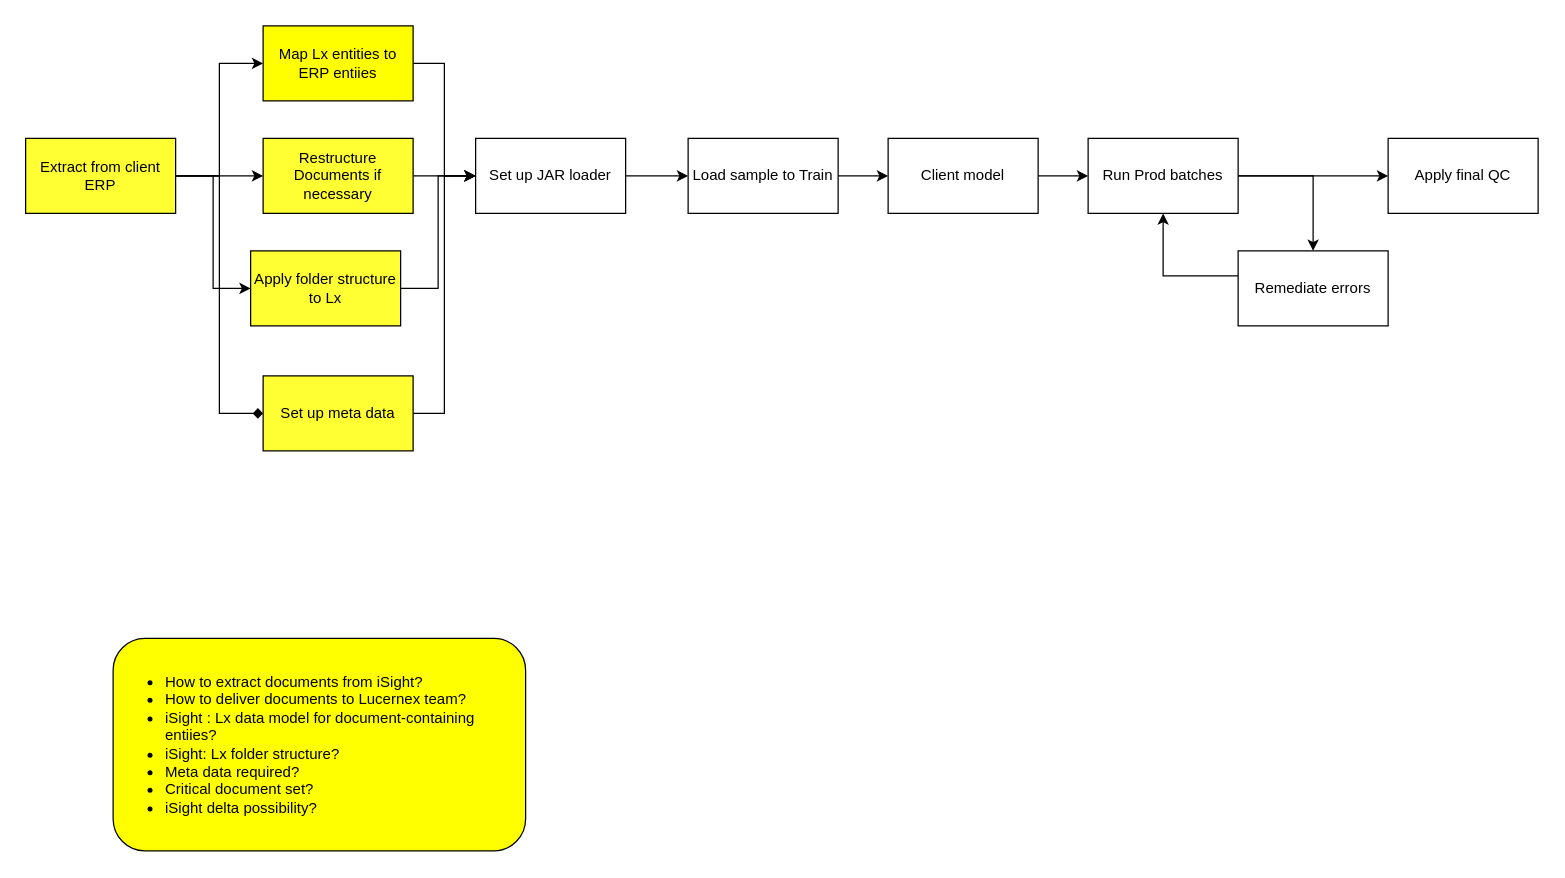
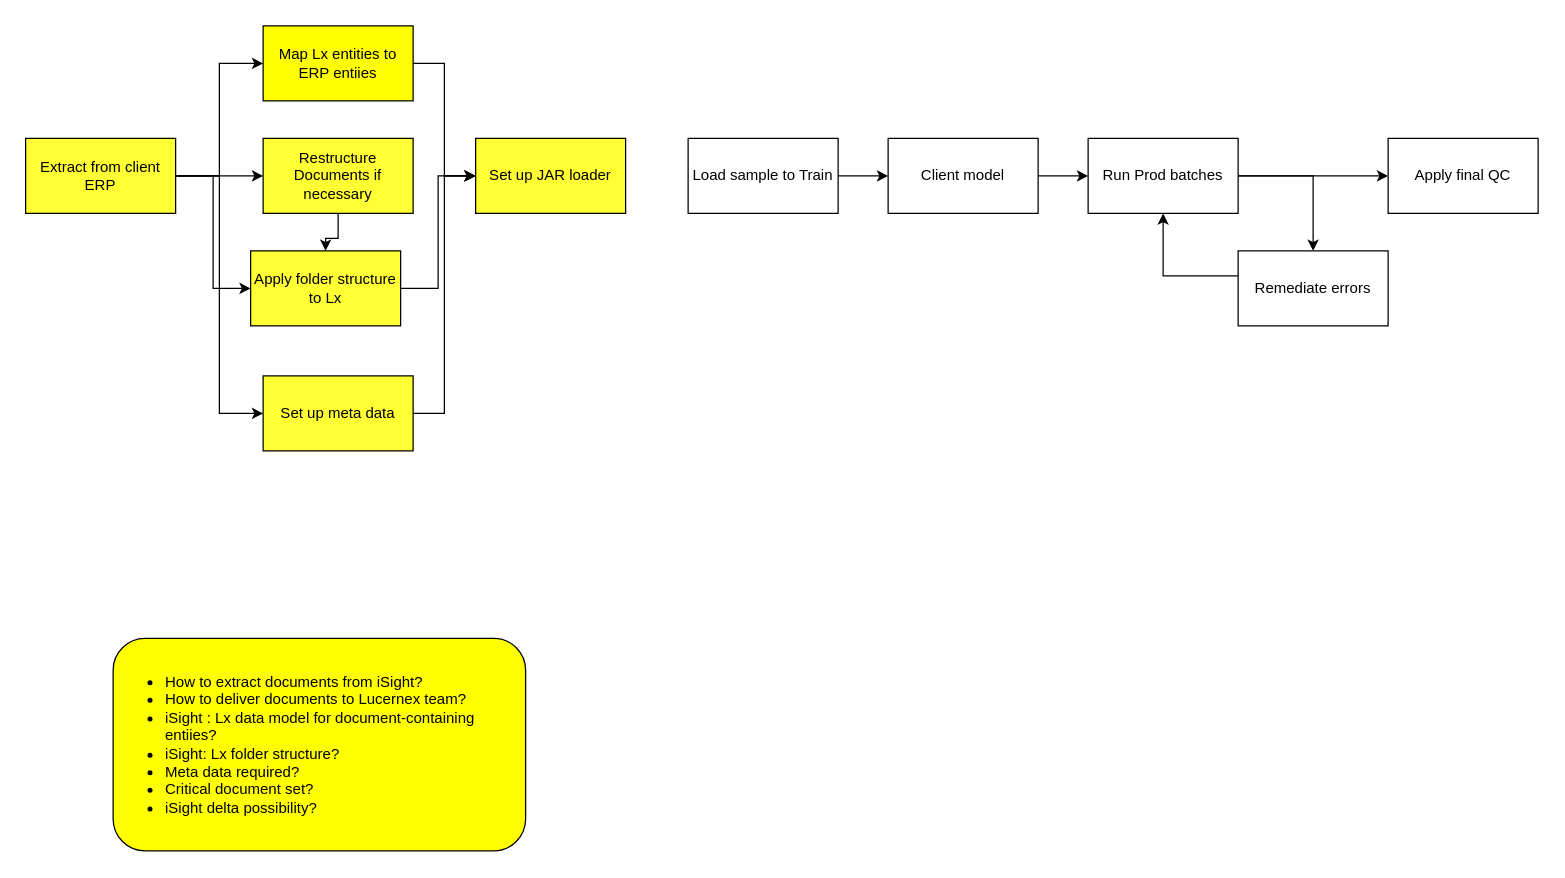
edge "Restructure Documents if necessary" -> "Set up JAR loader": now "Restructure Documents if necessary" -> "Apply folder structure to Lx"
node "Set up JAR loader": fillcolor #ffffff -> #ffff33
edge "Set up JAR loader" -> "Load sample to Train": removed
edge "Extract from client ERP" -> "Set up meta data": arrowhead diamond -> classic
